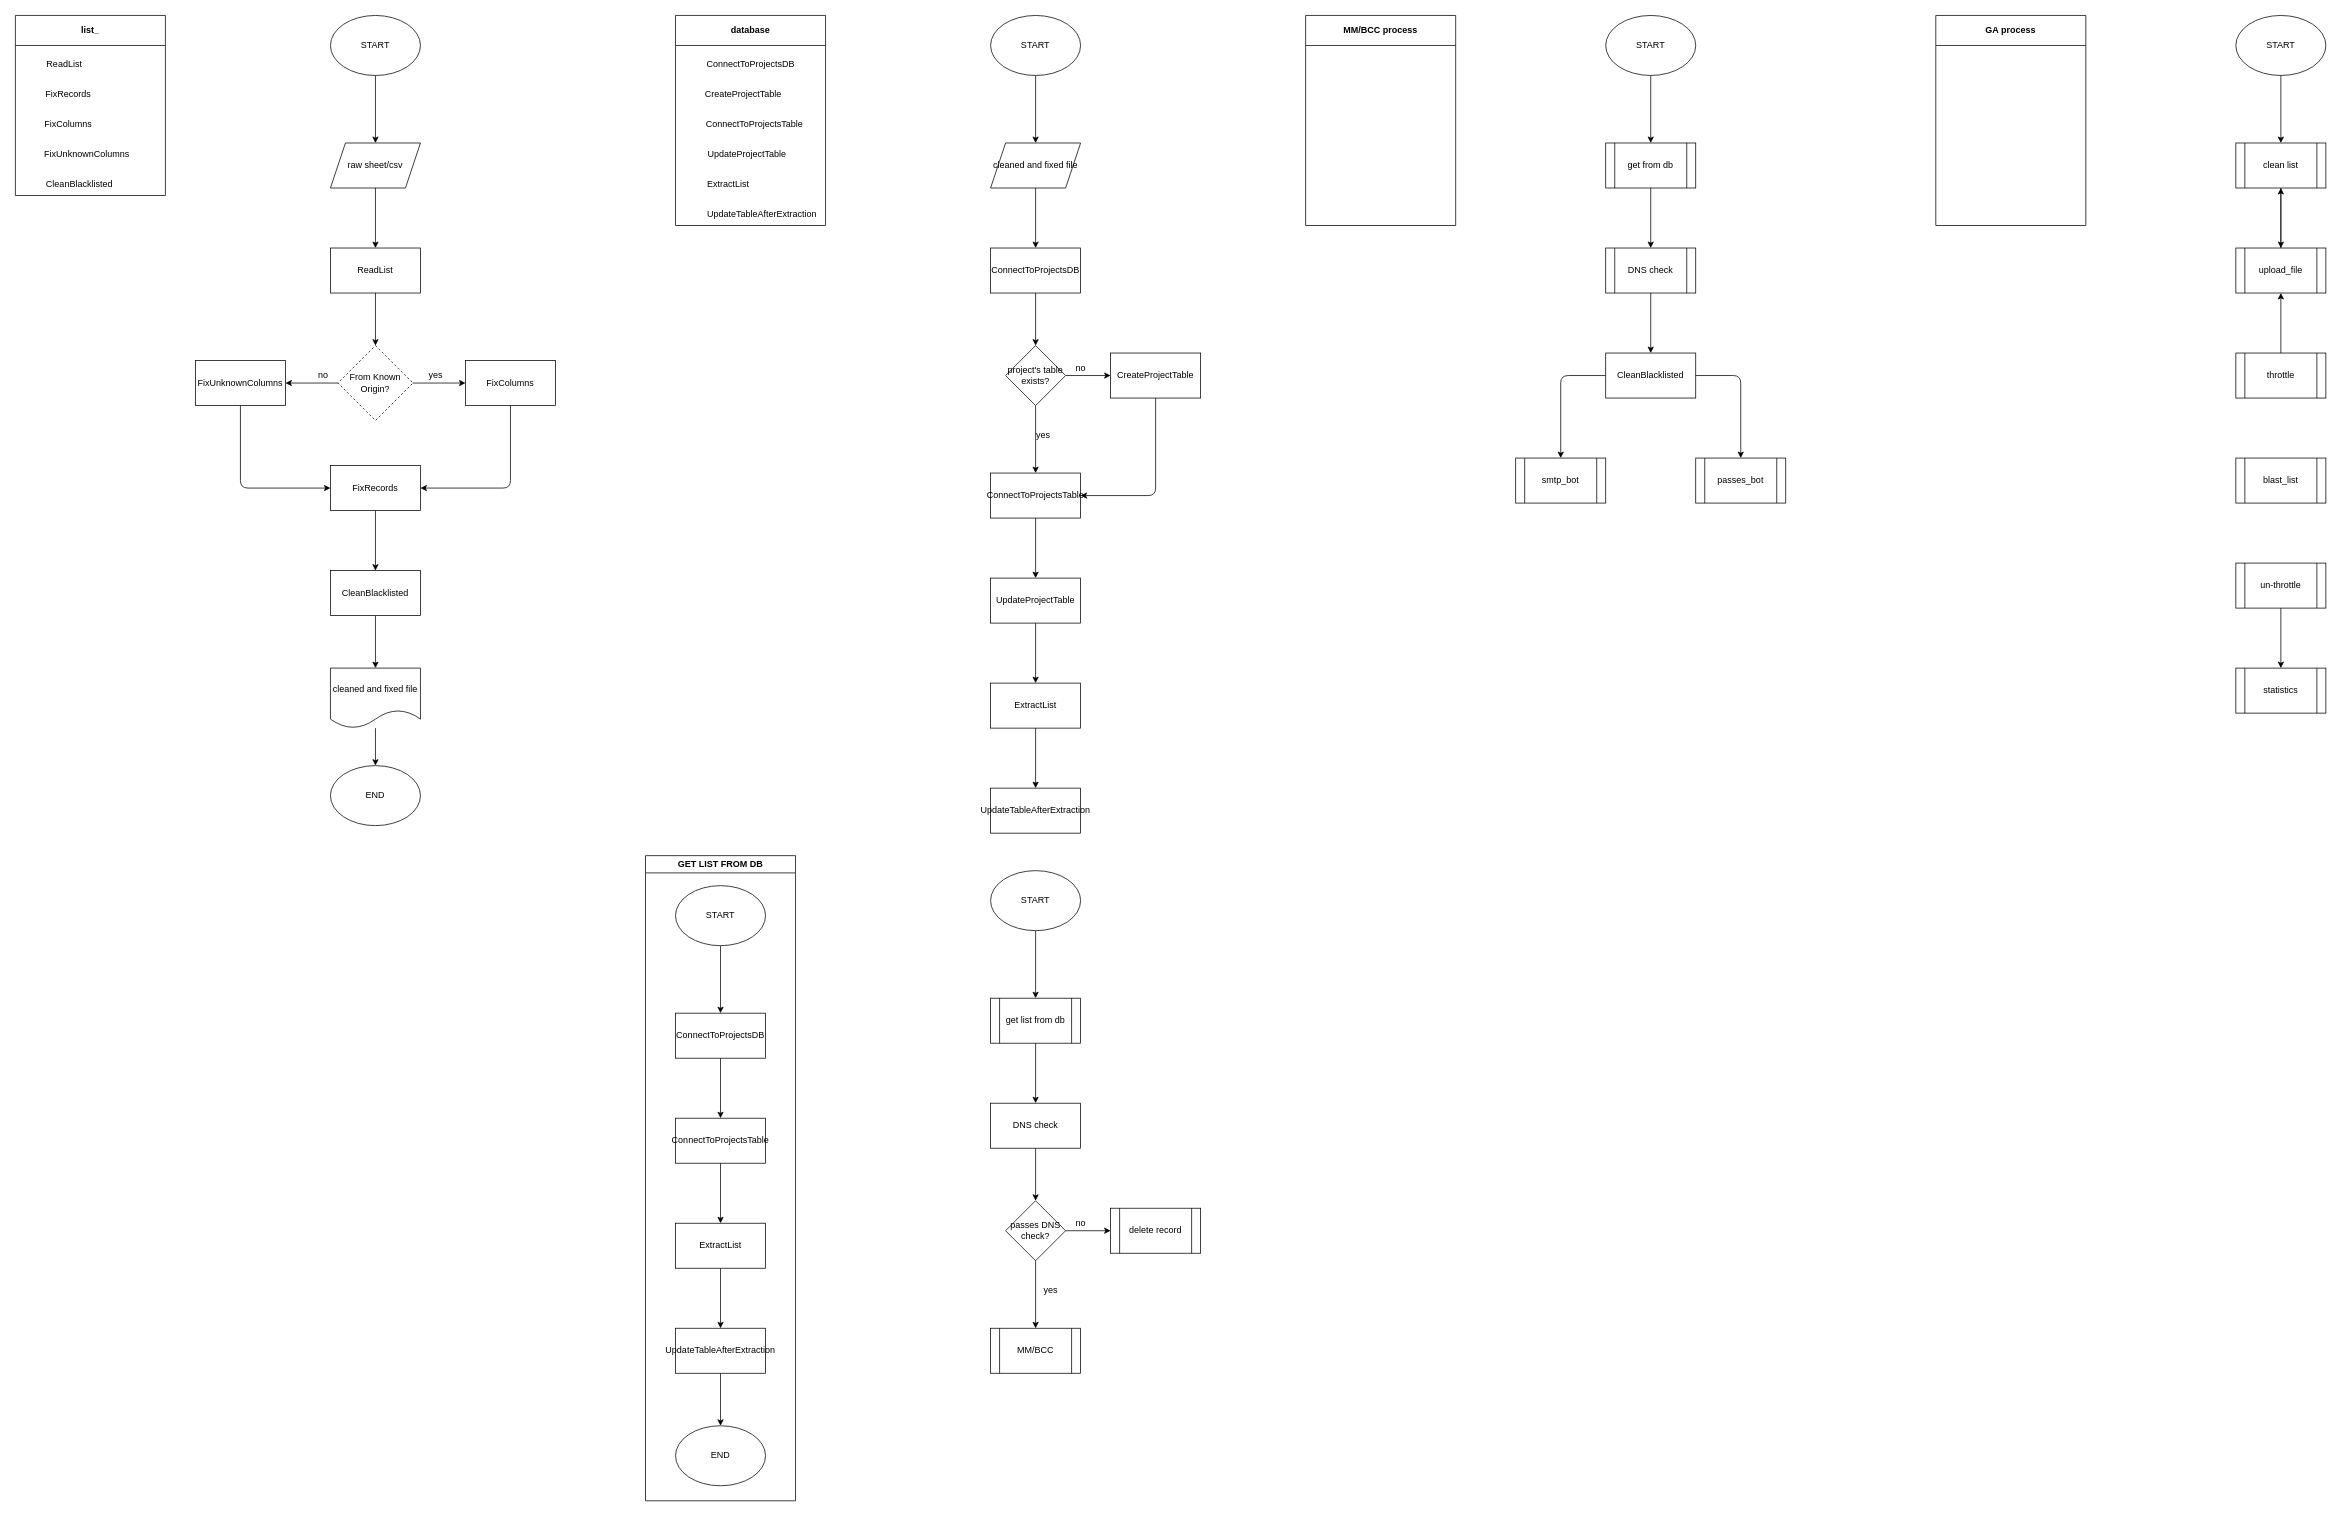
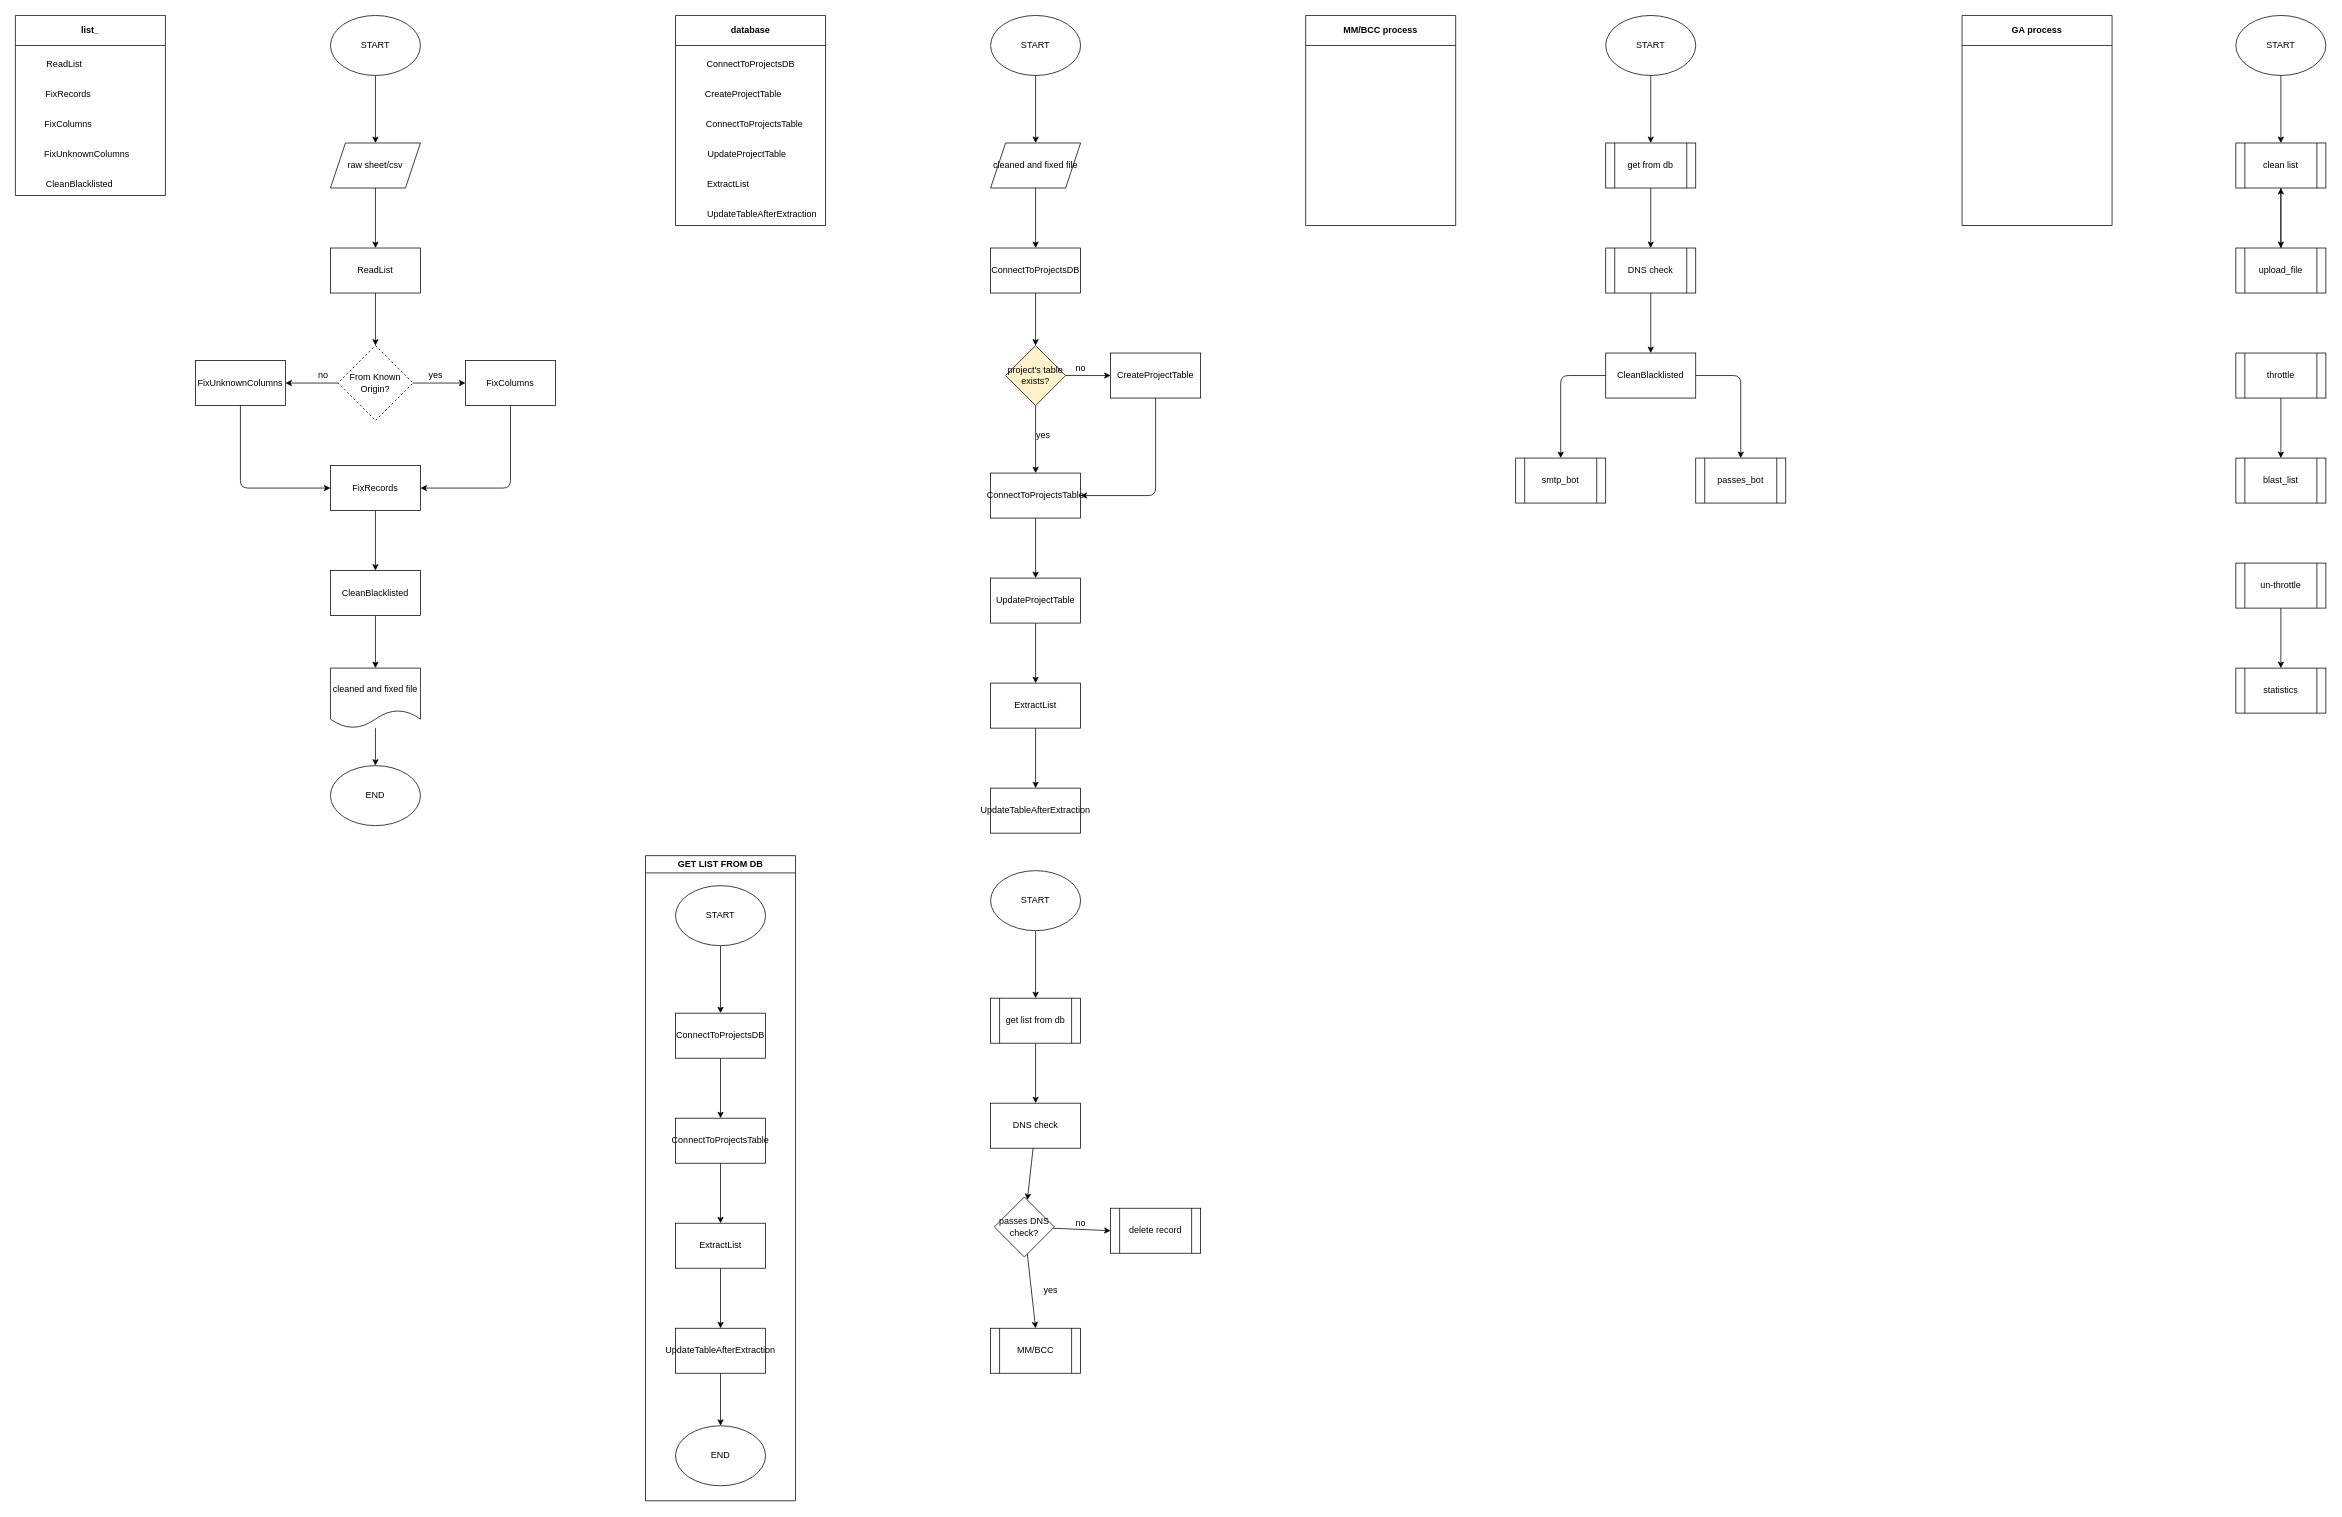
node "GA process": moved (2010, 120) -> (2037, 120)
edge "throttle" -> "upload_file": now "throttle" -> "blast_list"
node "project's table exists?": fillcolor #ffffff -> #fff2cc
node "passes DNS check?": moved (1035, 1230) -> (1024, 1227)
